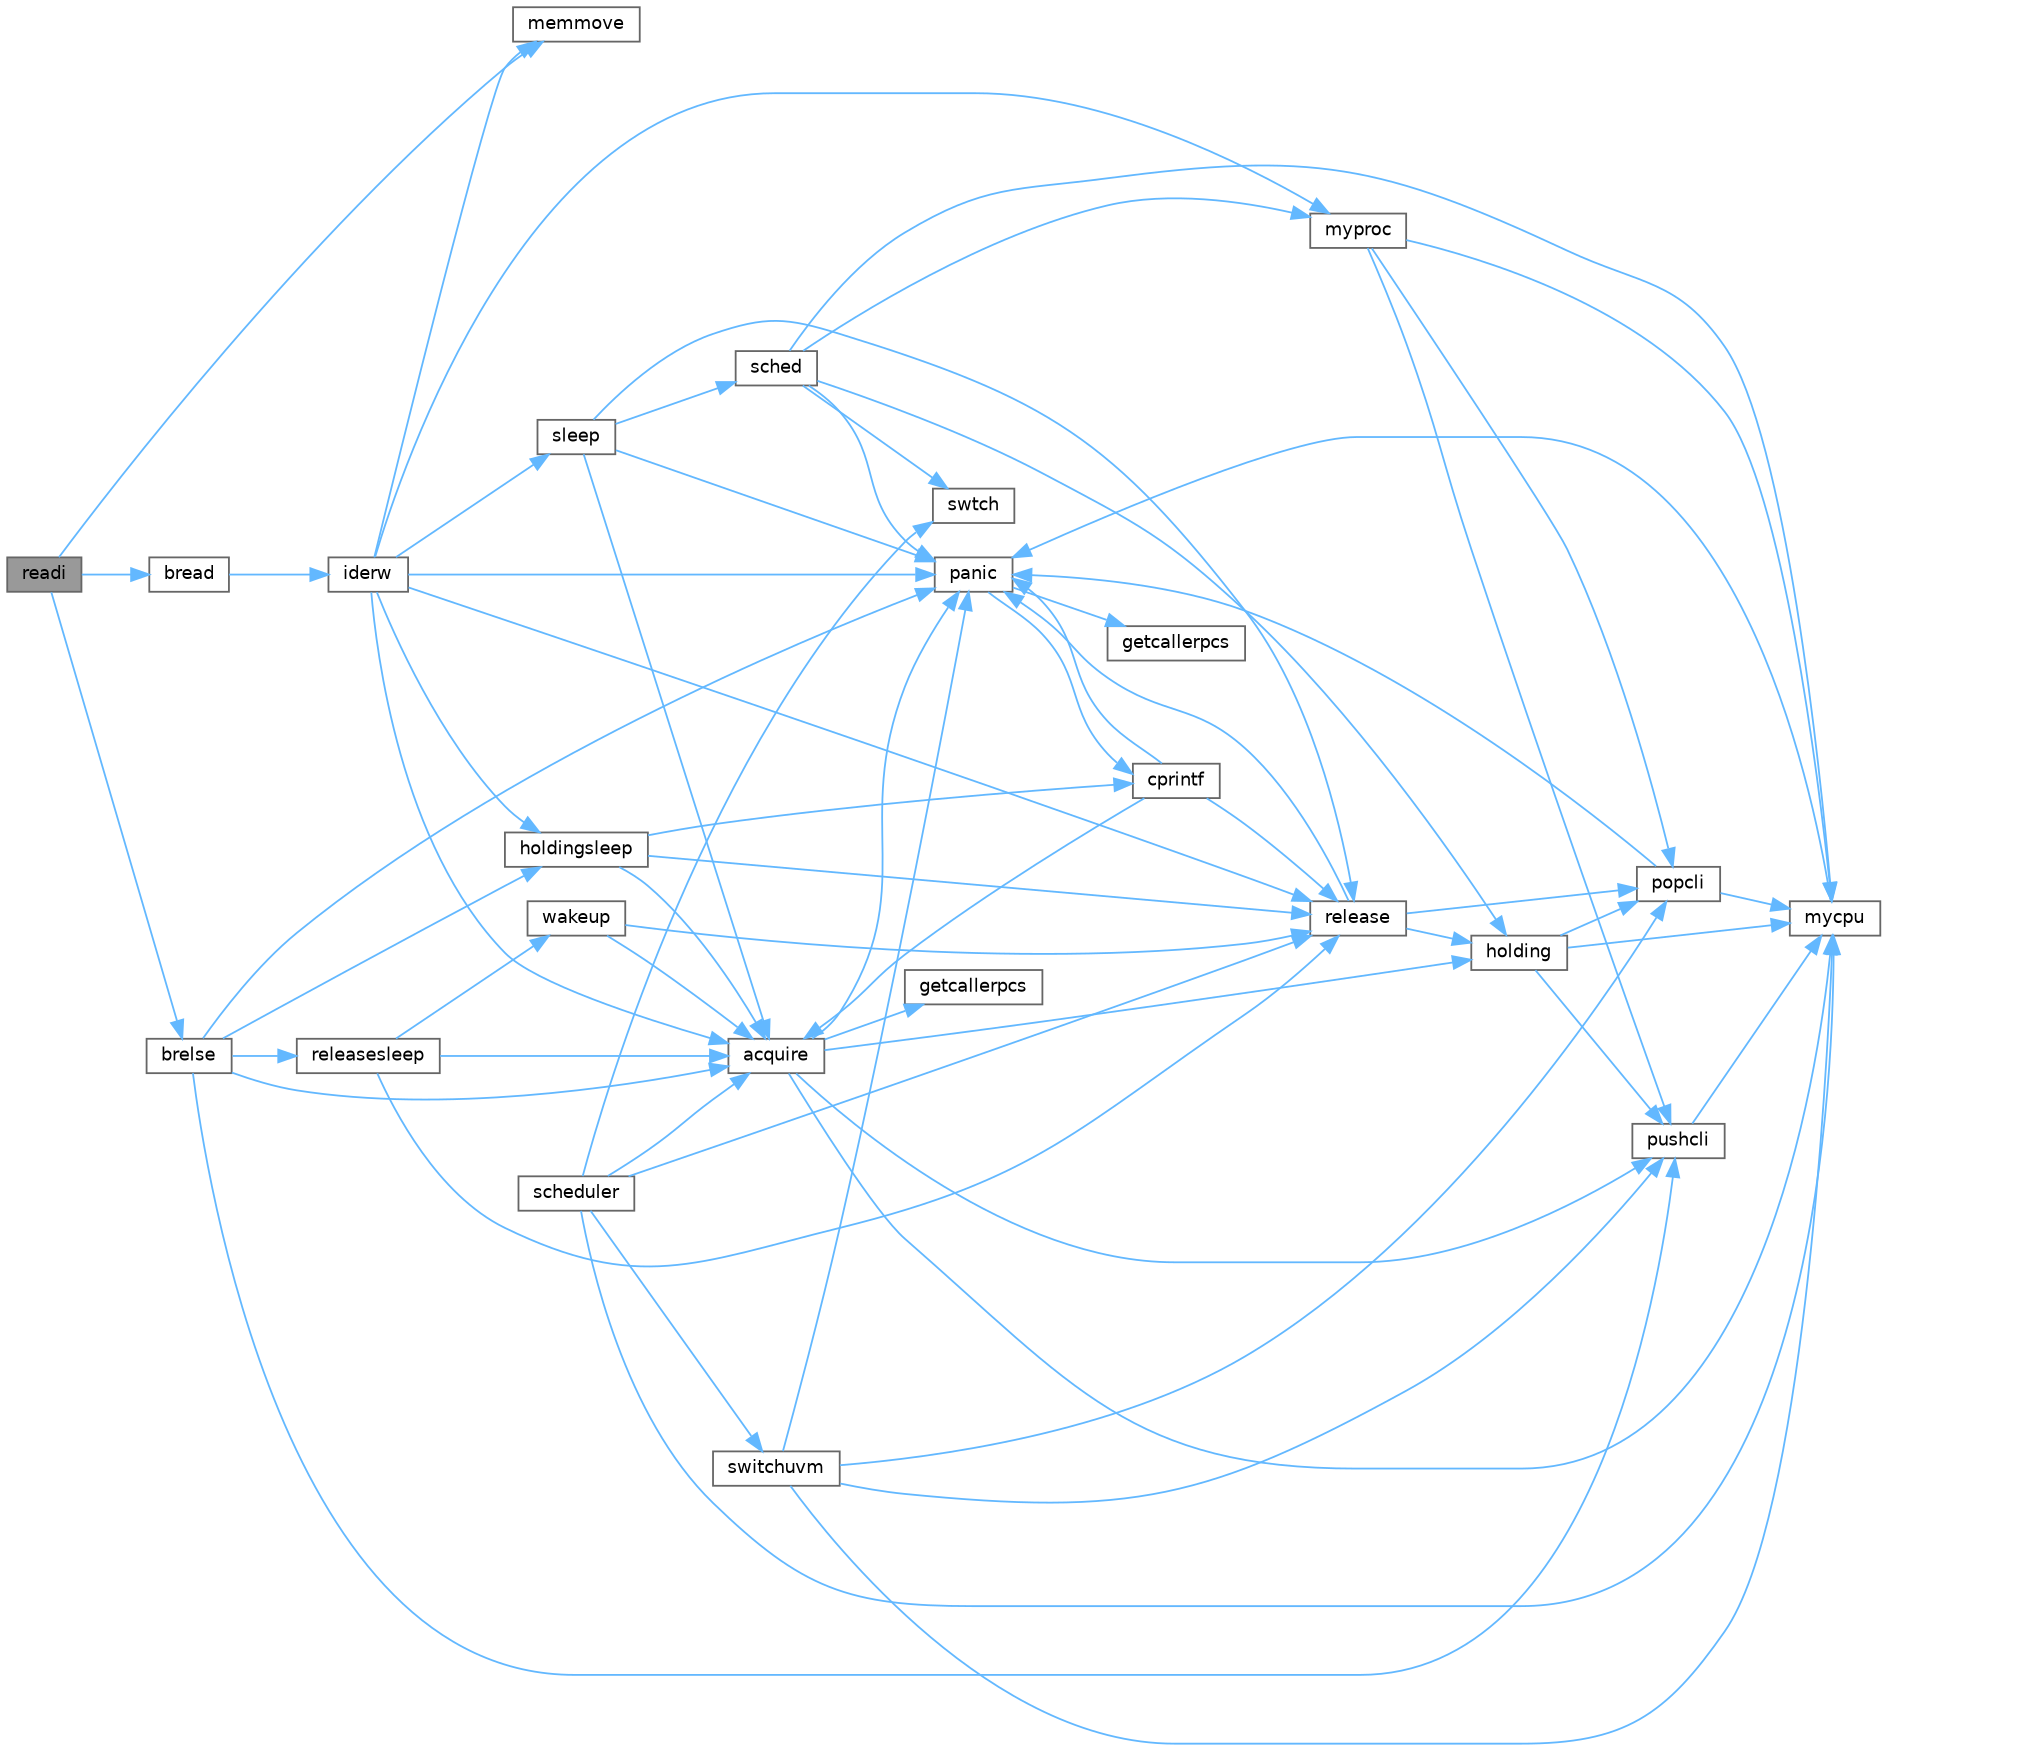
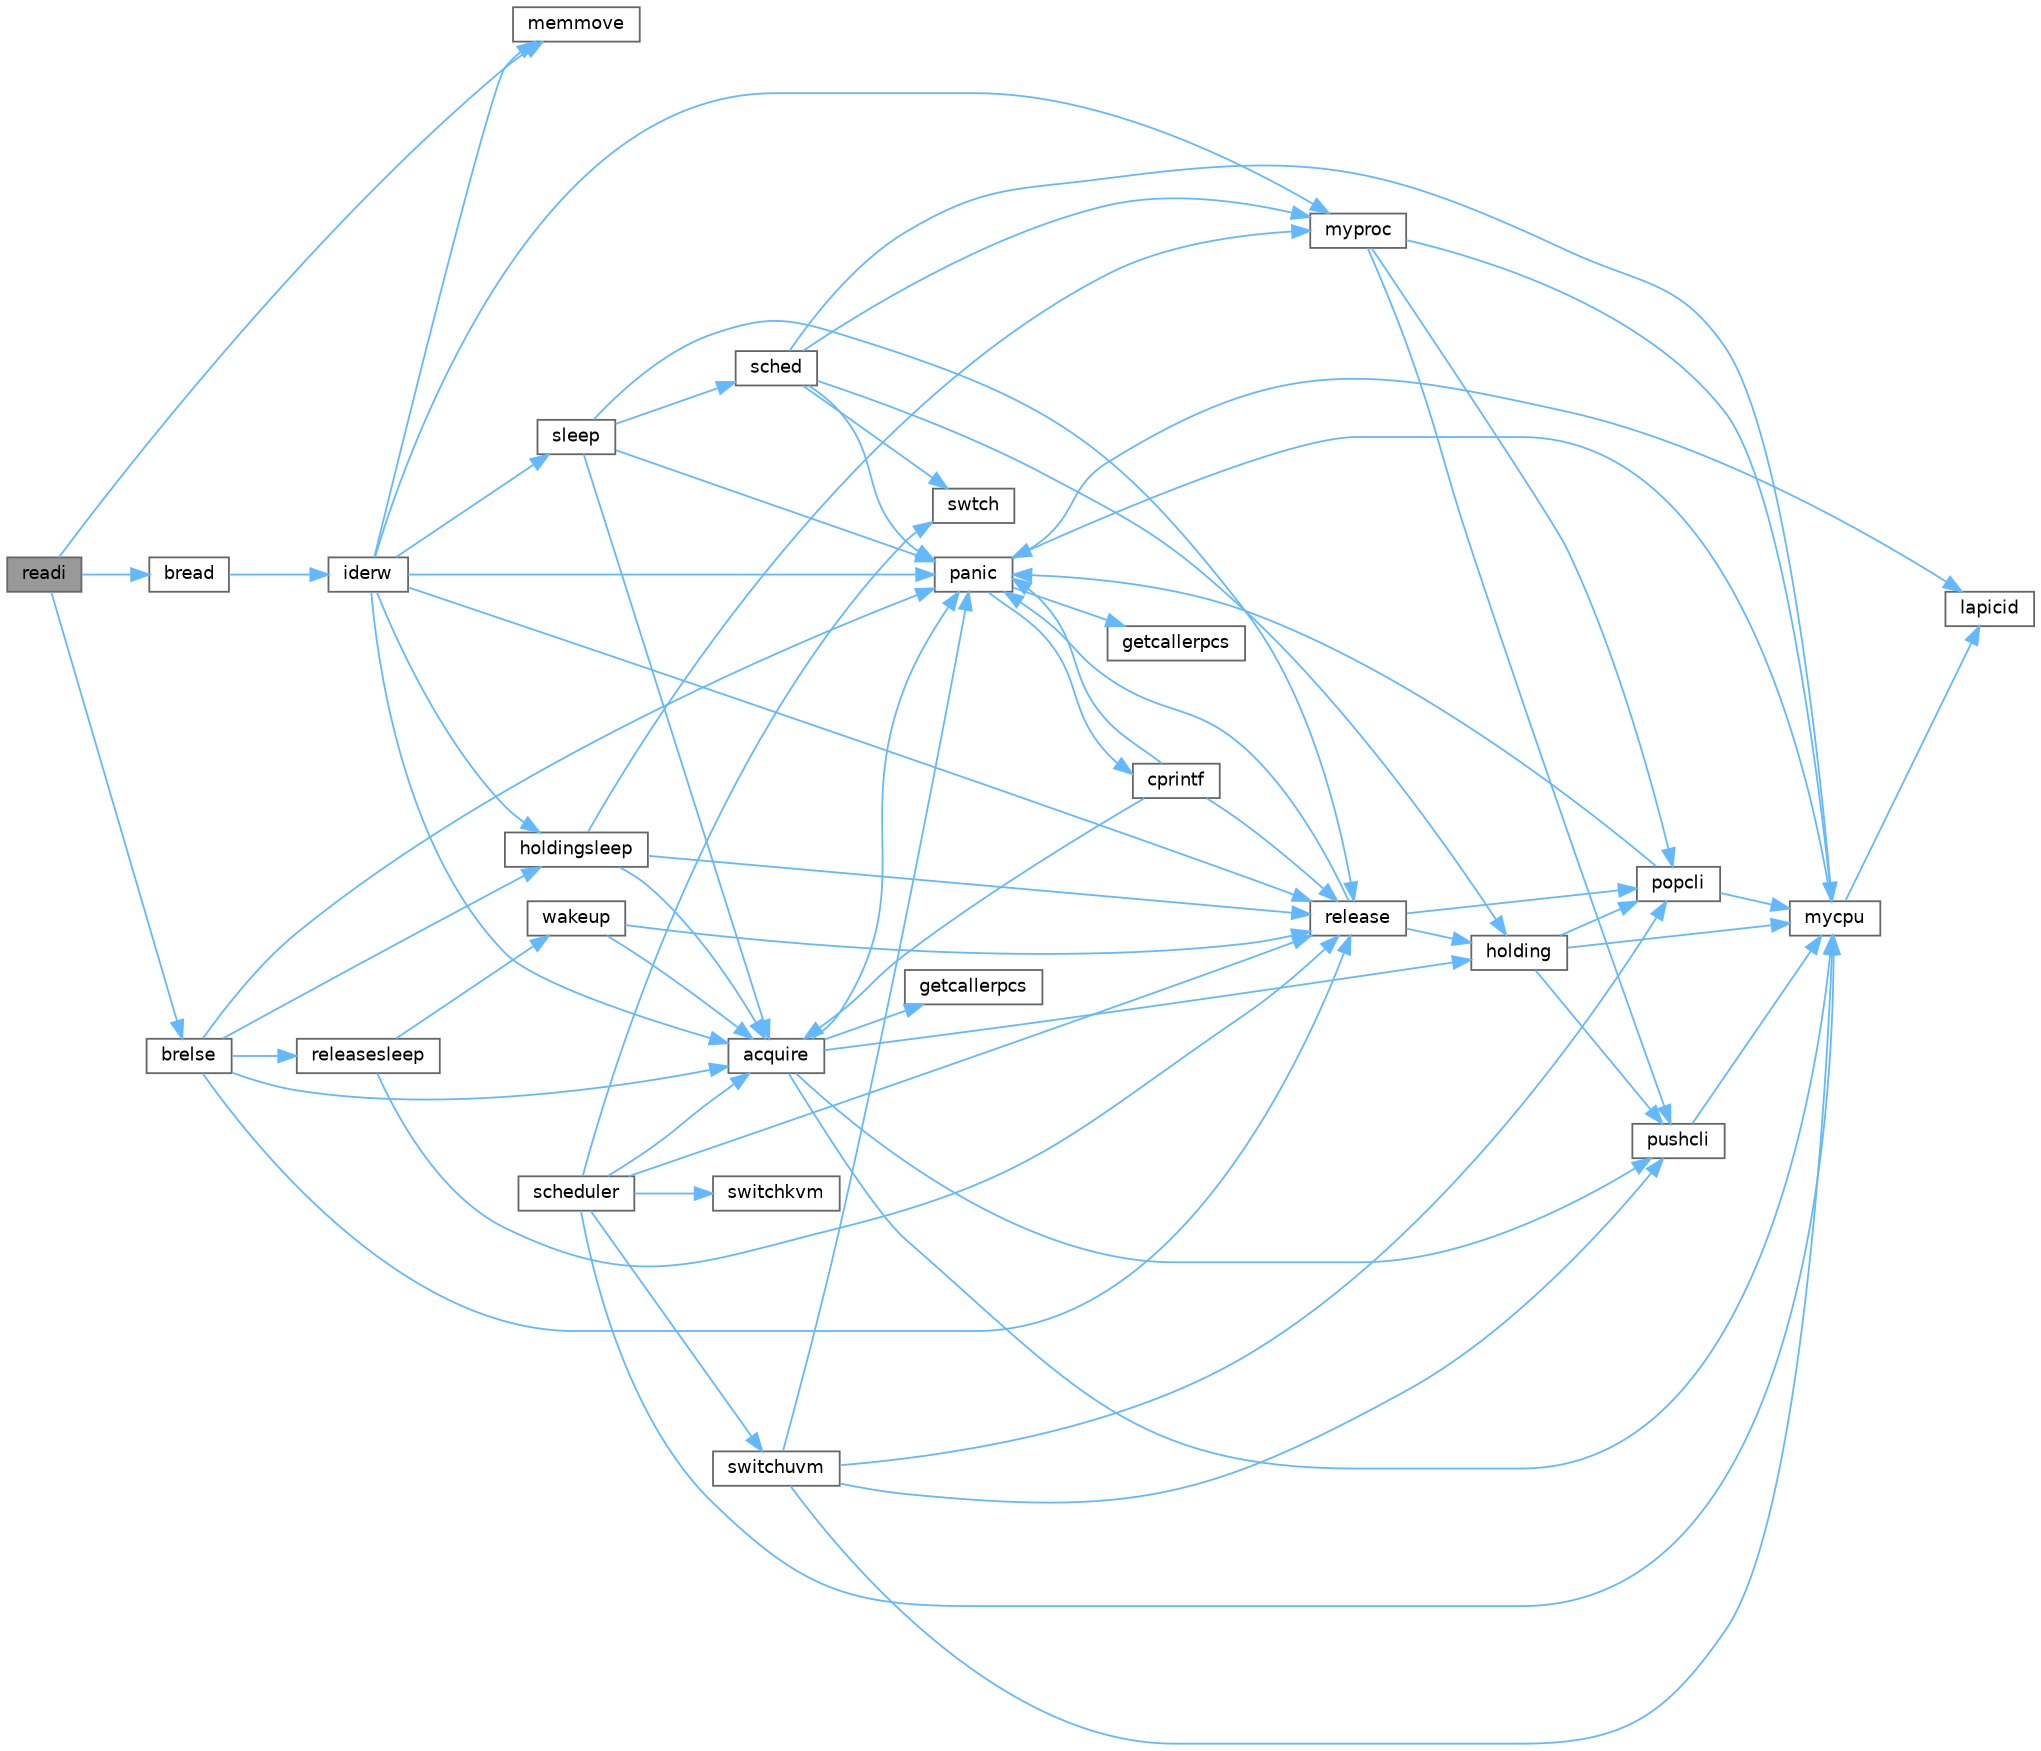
node "lapicid": added
edge "holdingsleep" -> "cprintf": now "holdingsleep" -> "myproc"
edge "releasesleep" -> "acquire": removed
node "switchkvm": added
edge "brelse" -> "pushcli": now "brelse" -> "release"
